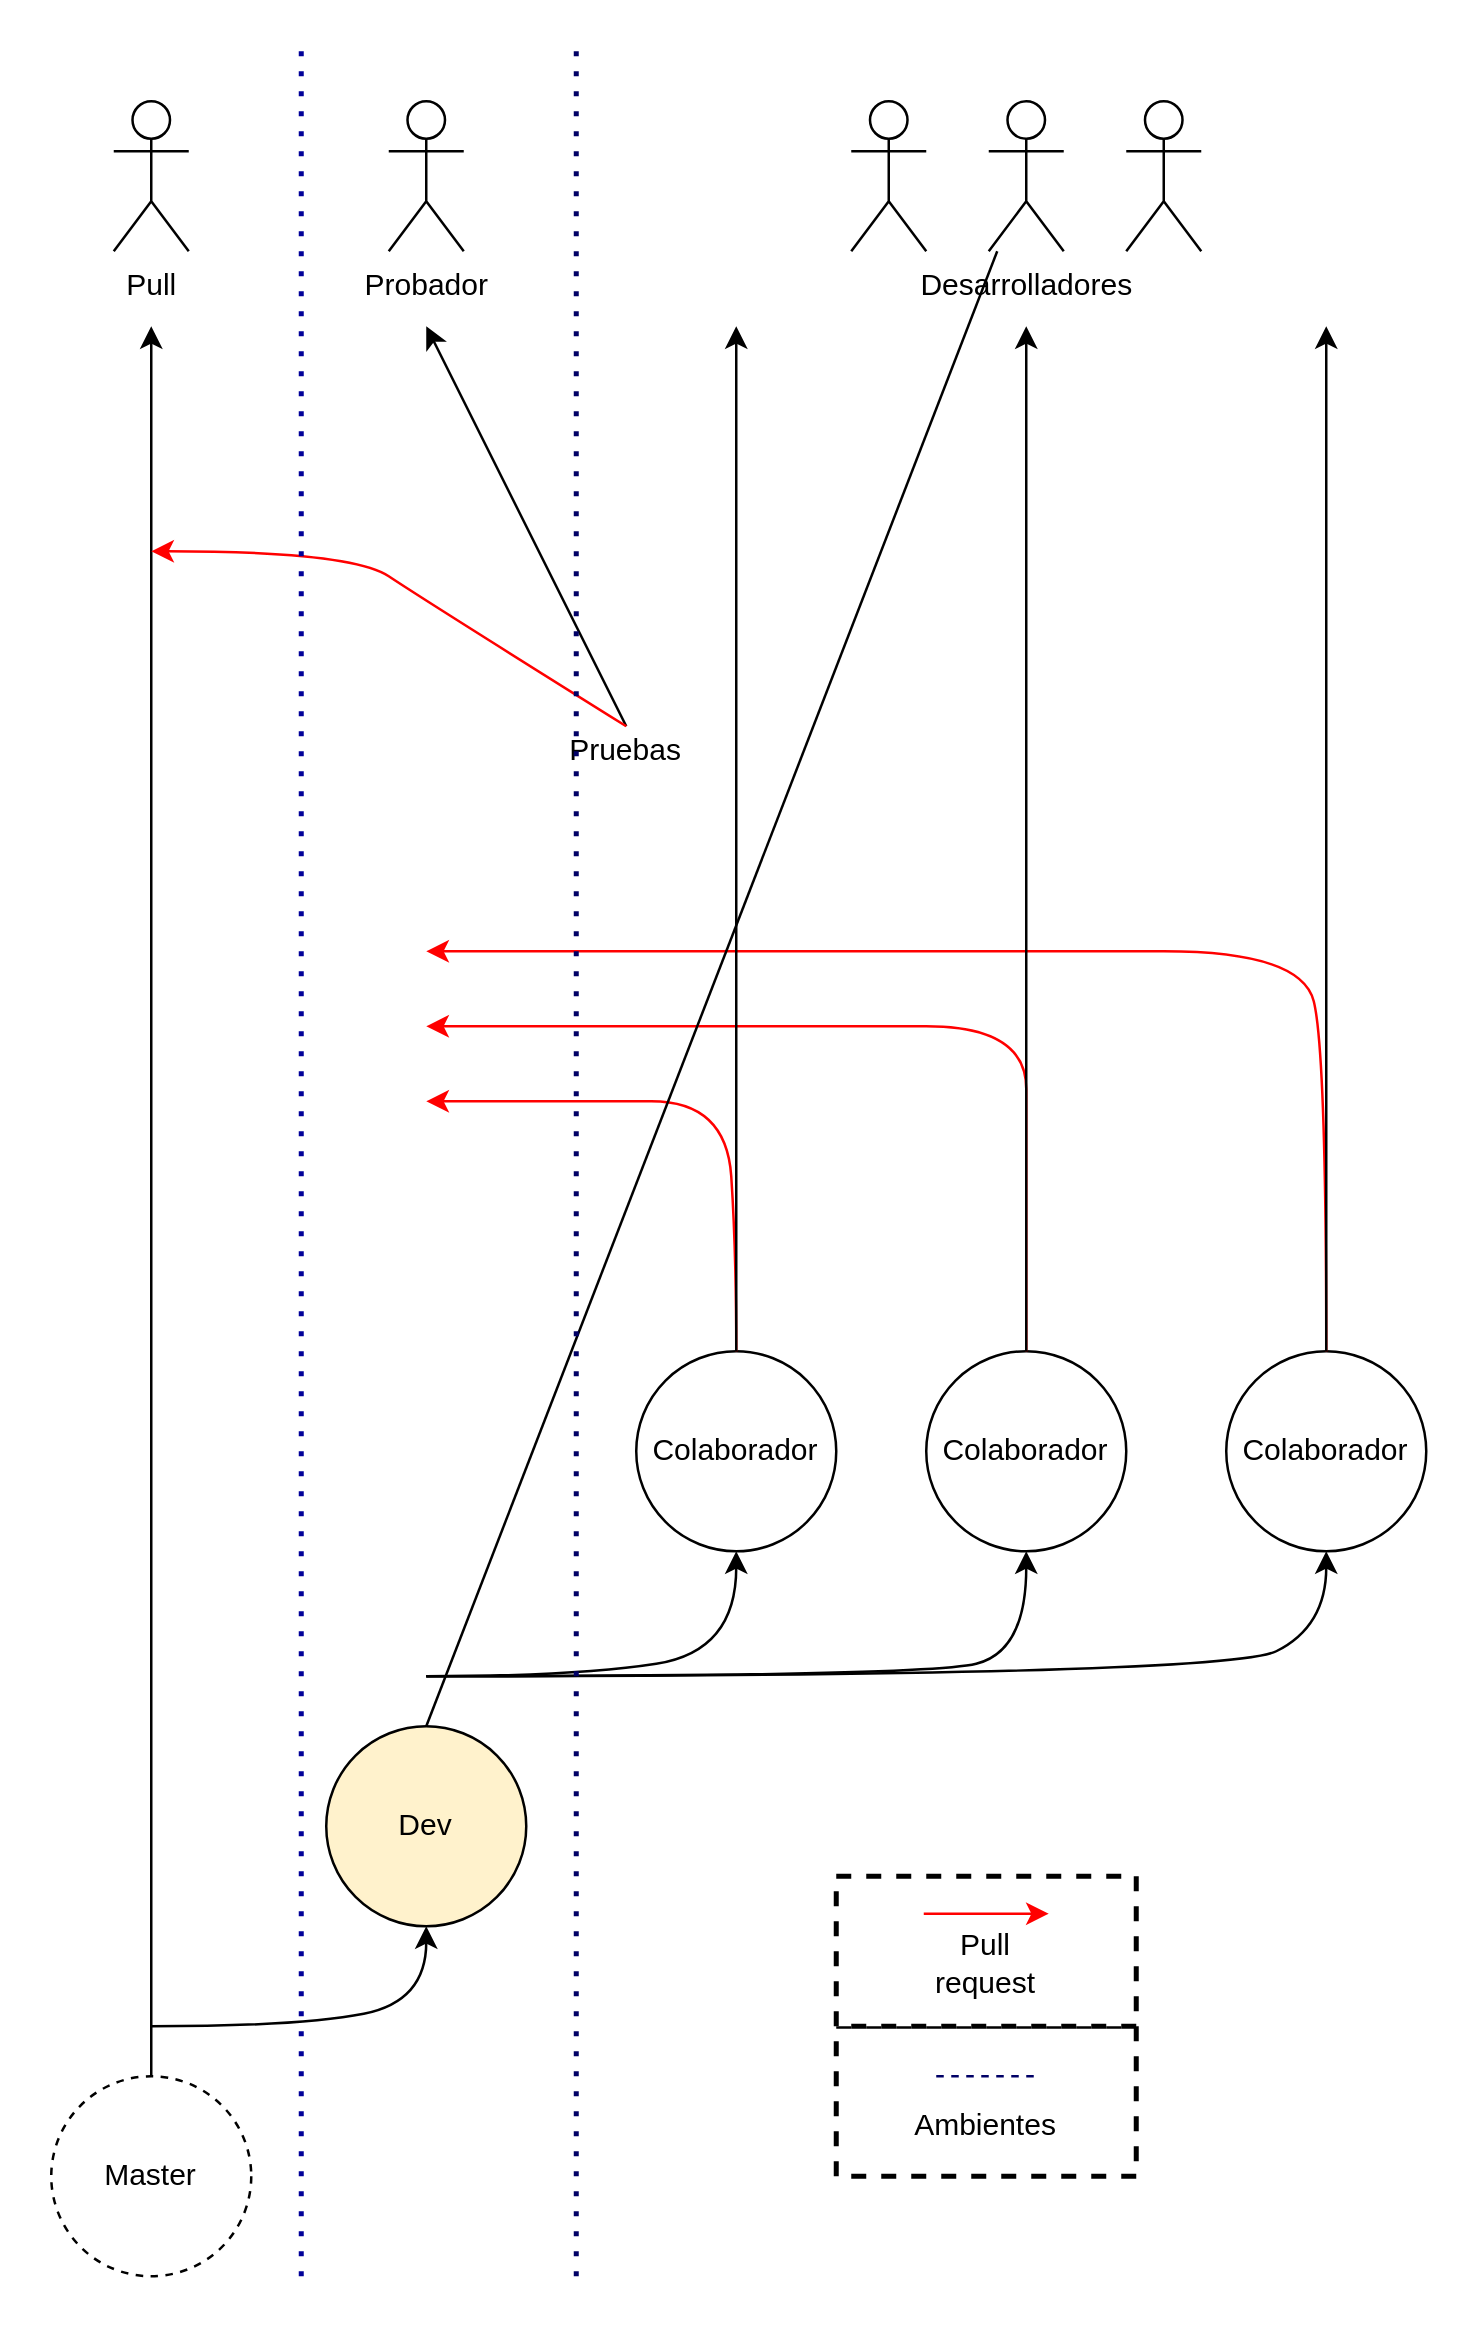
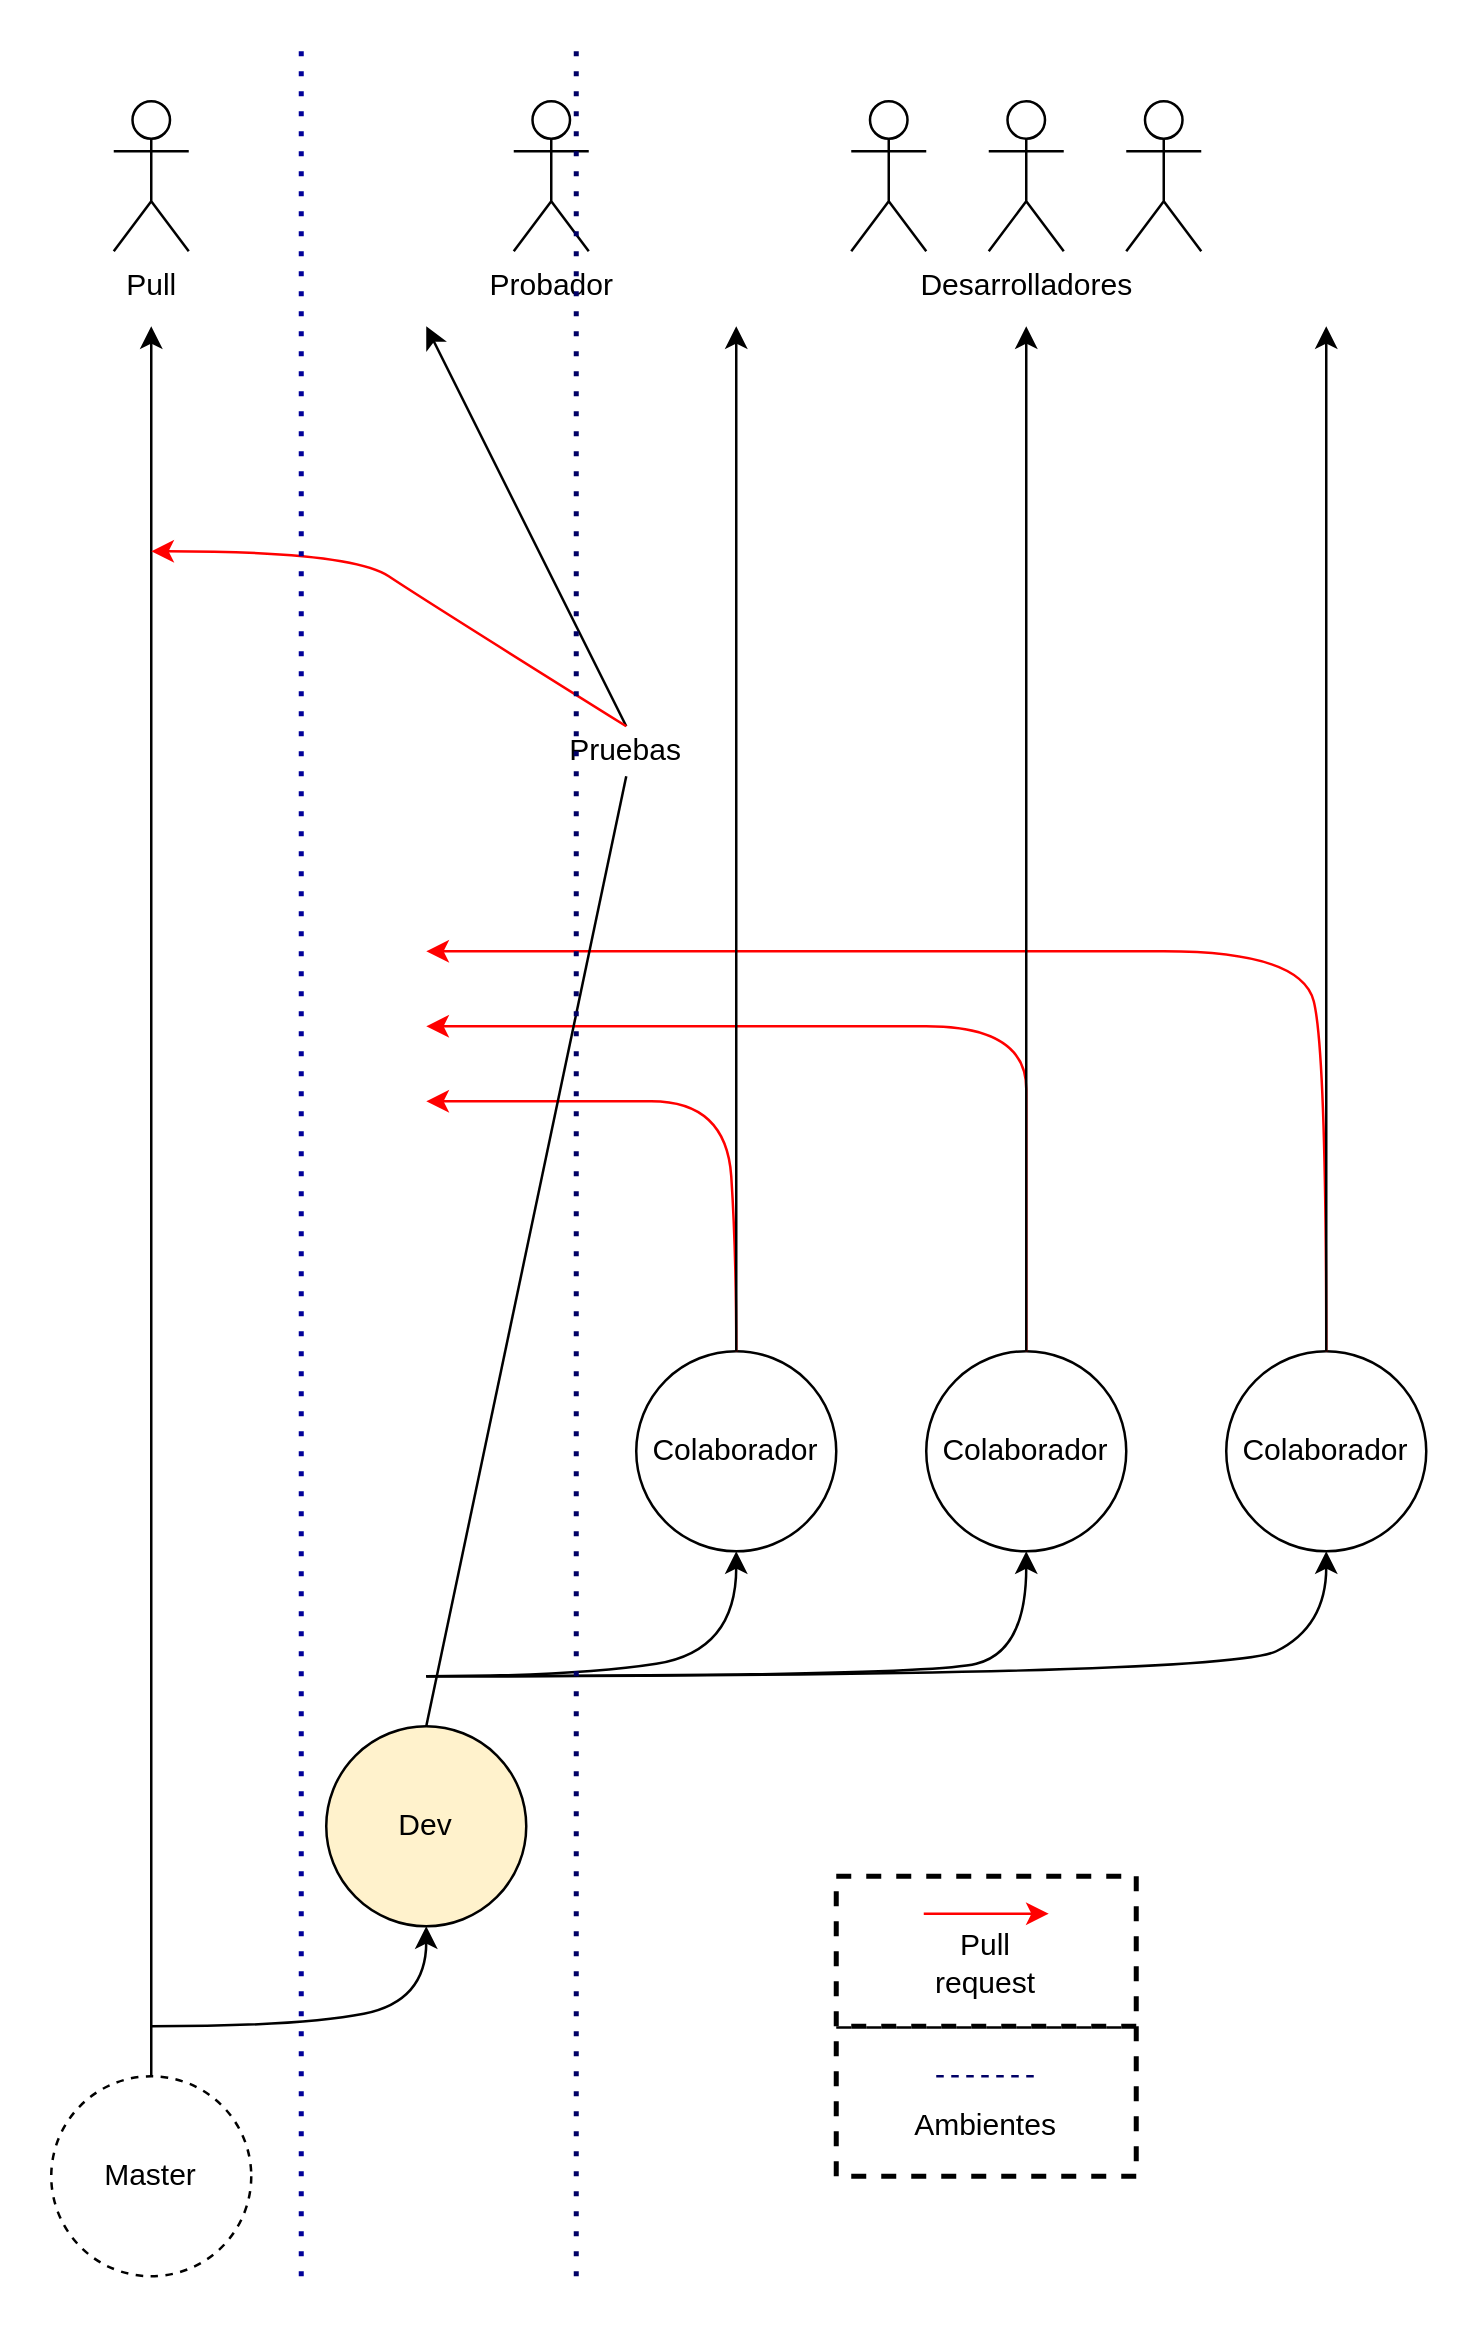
node "Probador": moved (426, 176) -> (551, 176)
edge "Desarrolladores" -- "Dev": now "Pruebas" -- "Dev"
